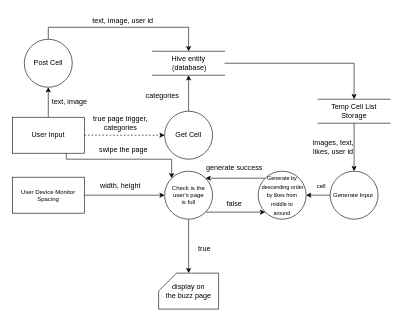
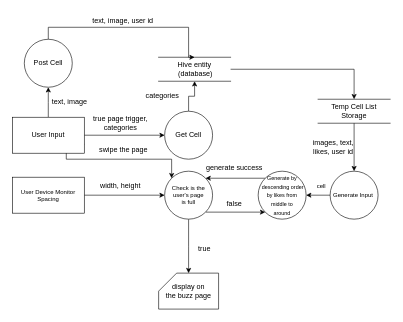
node "Hive entity (database)": moved (189, 63) -> (195, 69)
edge "User Input" -> "Get Cell": style dashed -> solid
